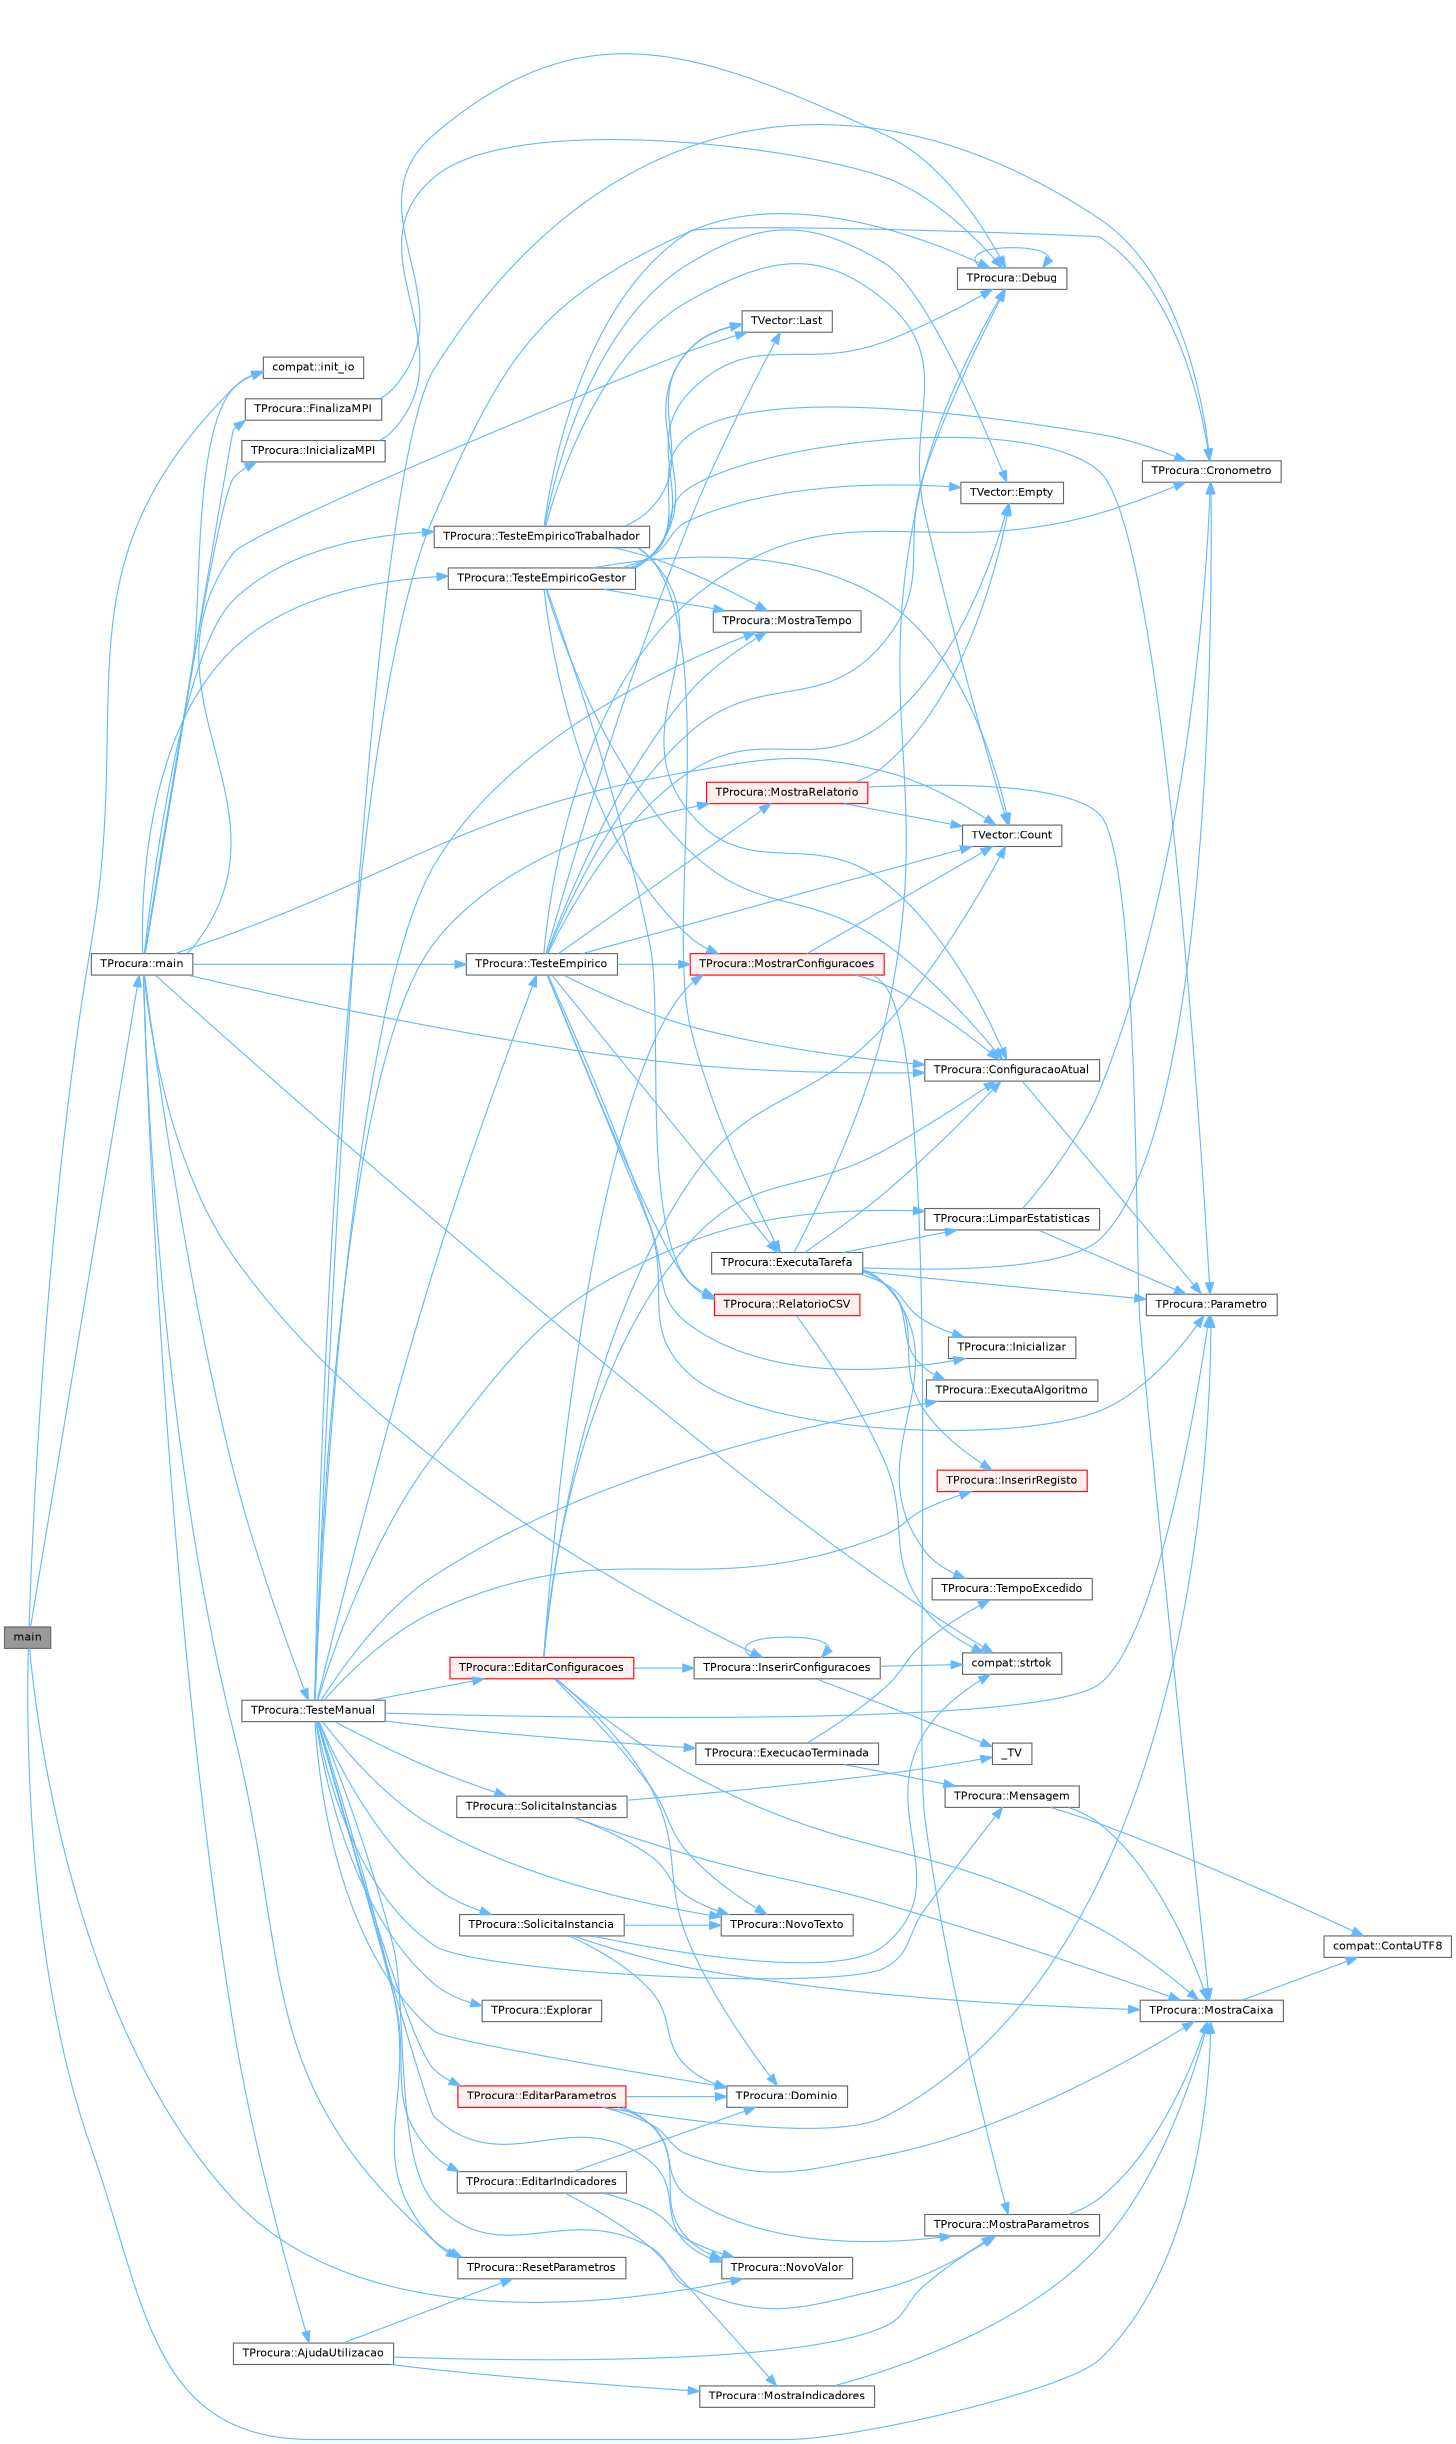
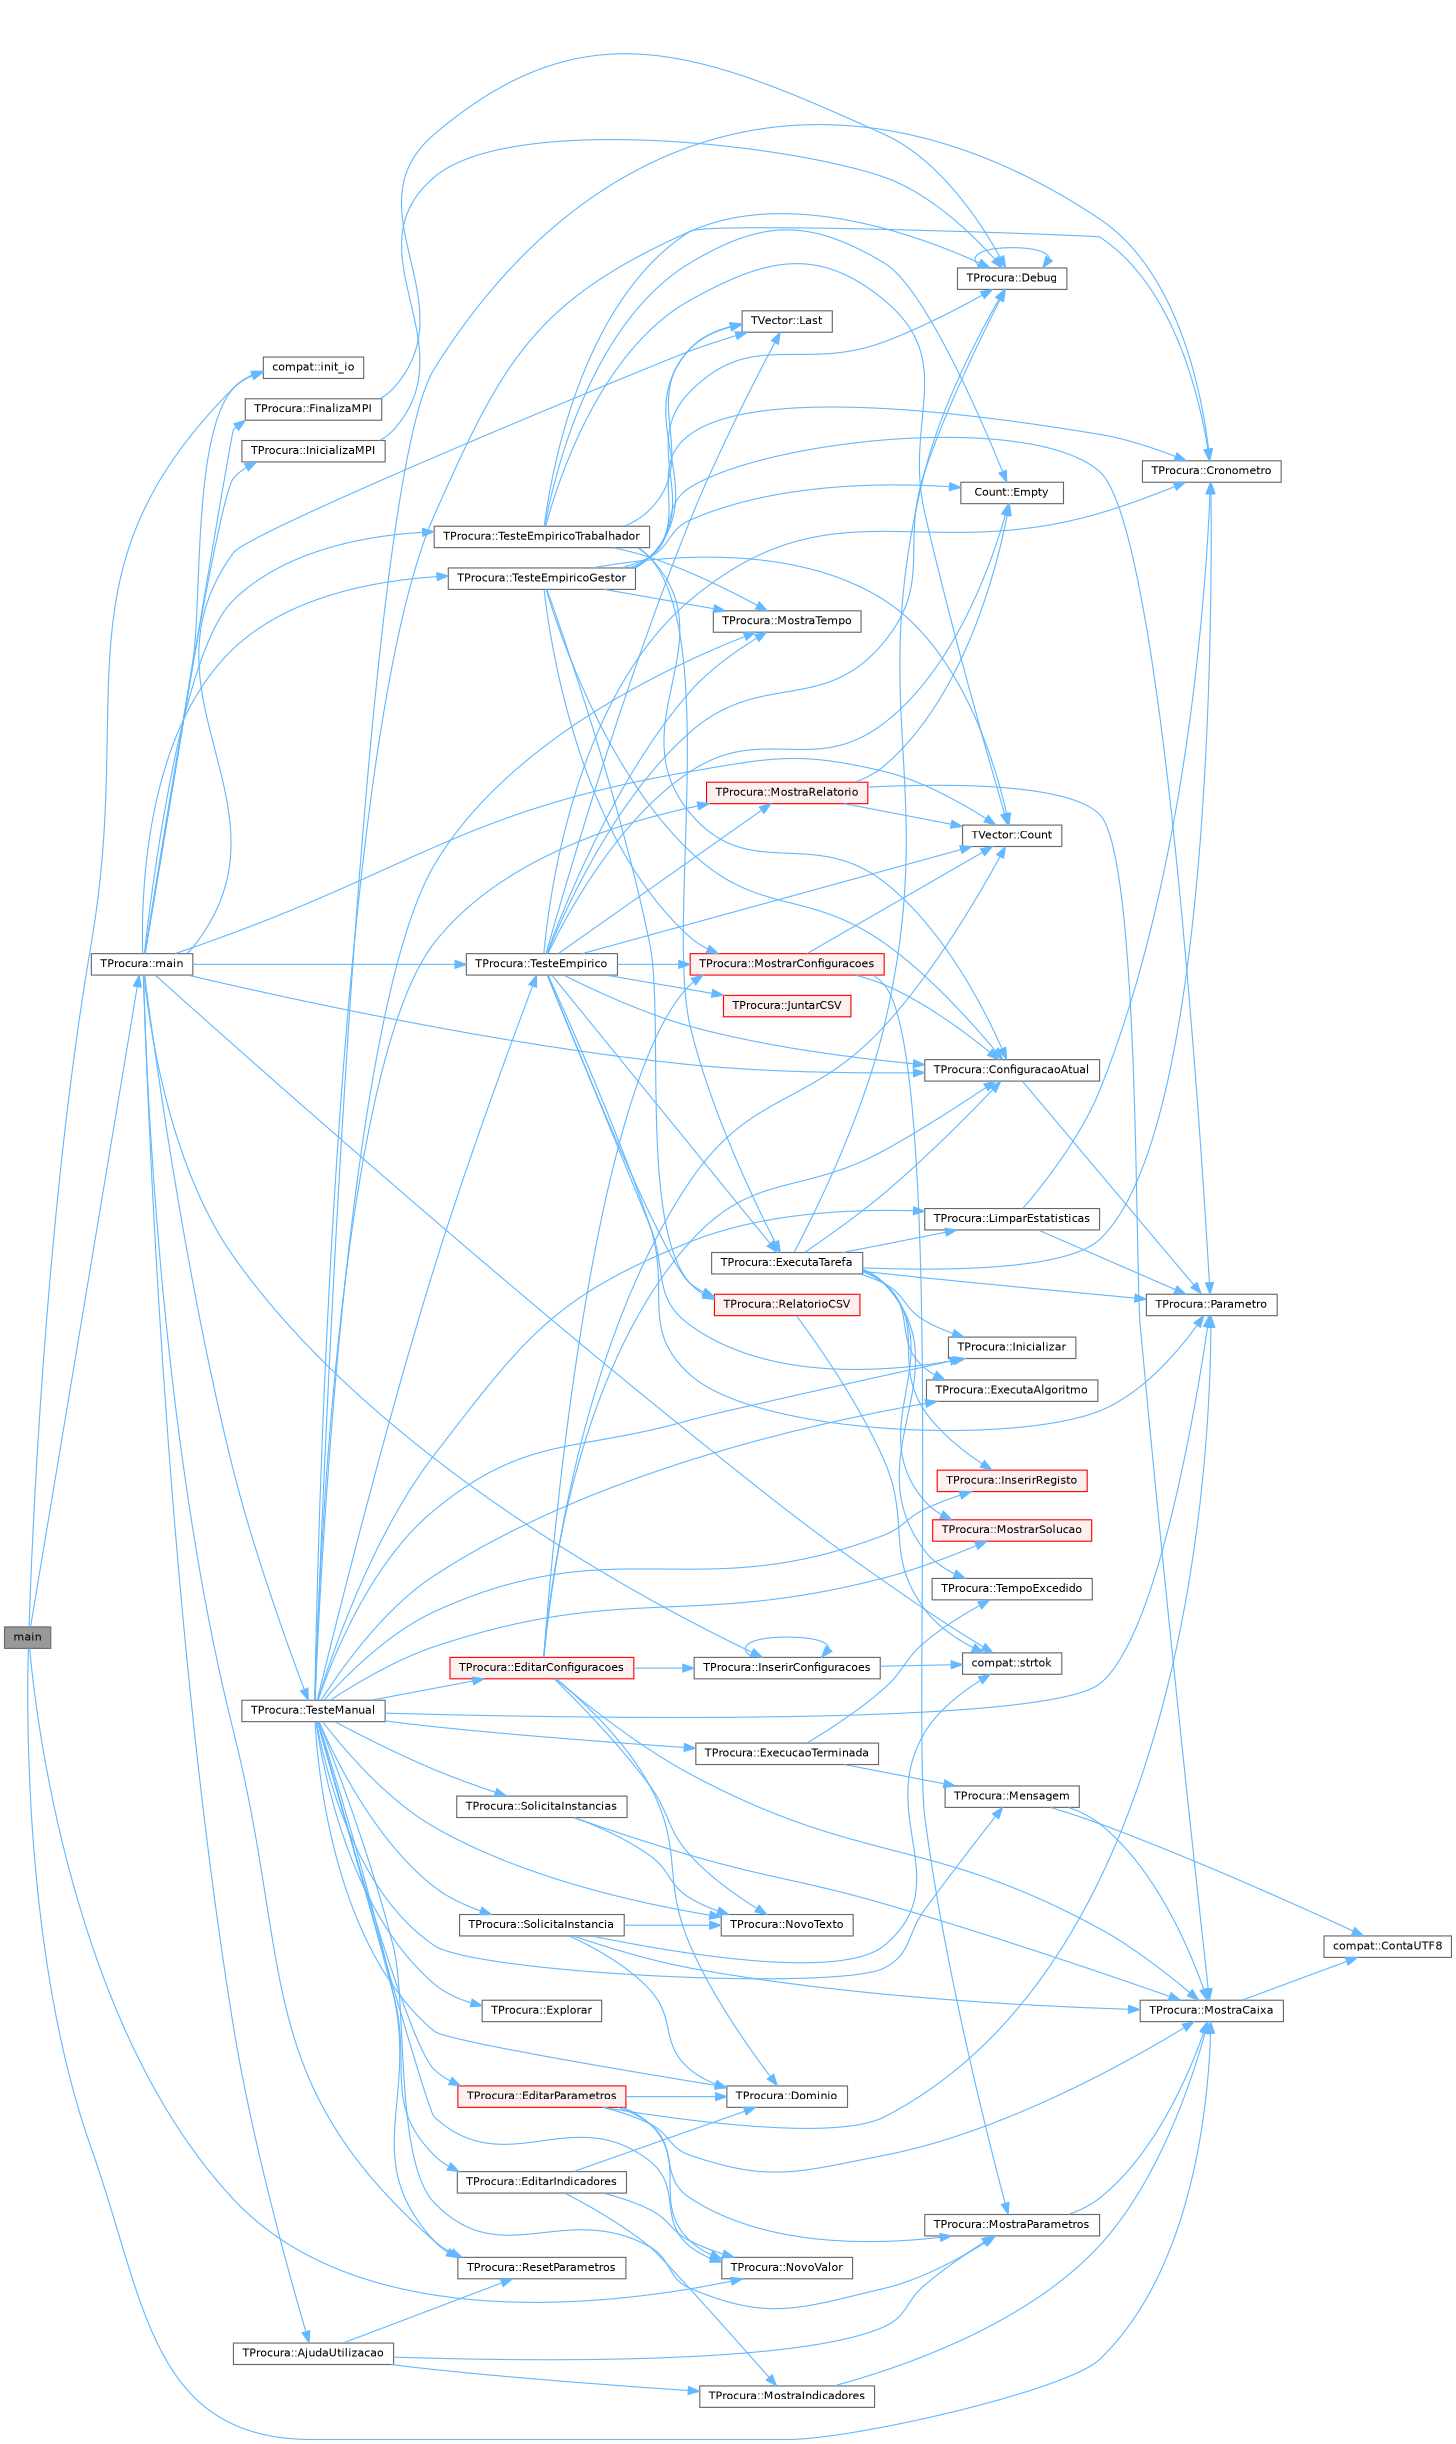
node "TVector::Empty": label "TVector::Empty" -> "Count::Empty"
node "TProcura::JuntarCSV": added
edge "TProcura::TesteManual" -> "TProcura::Inicializar": added
node "TProcura::MostrarSolucao": added
node "_TV": removed
